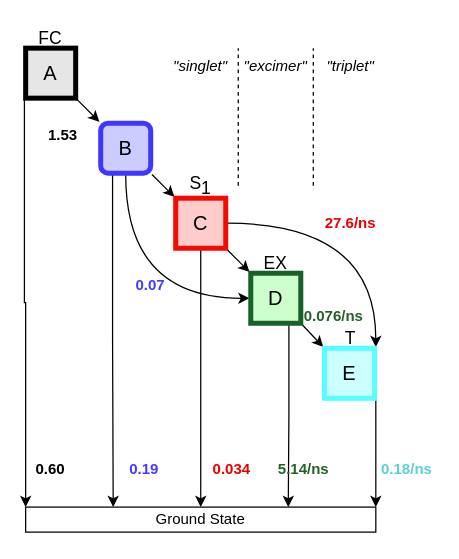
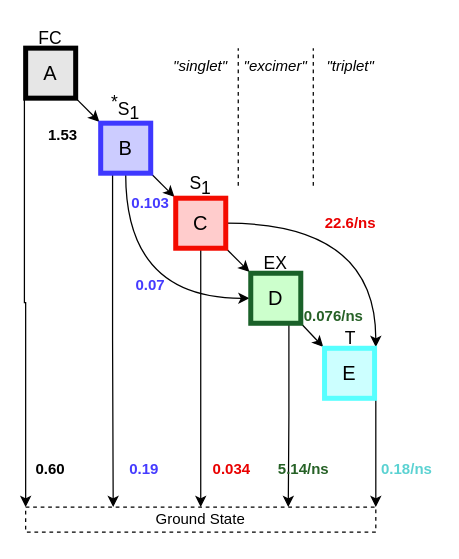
node "*S1": added
node "B": shape rounded rectangle -> rectangle
node "0.103": added
node "27.6/ns": label "27.6/ns" -> "22.6/ns"
node "Ground State": style solid -> dashed
